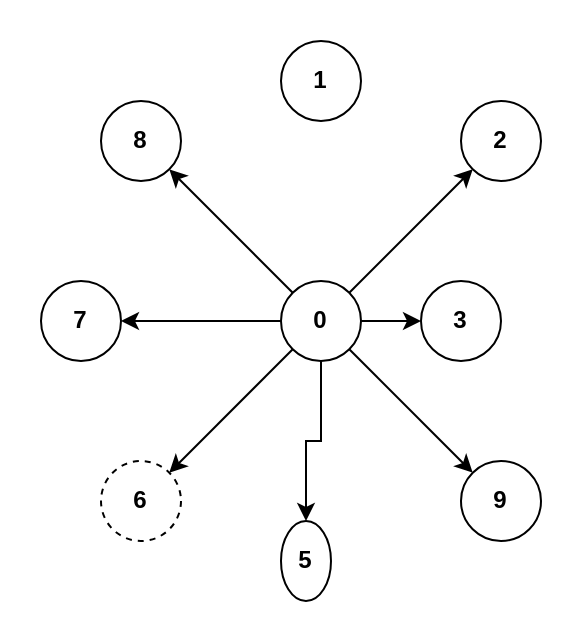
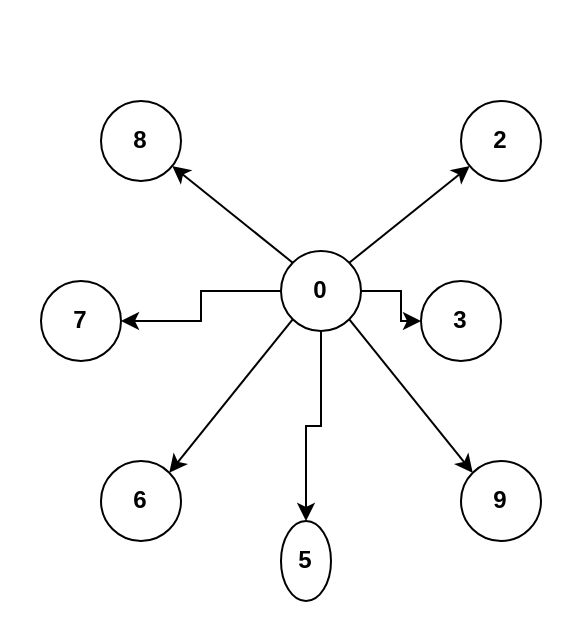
node "1": removed
node "0": moved (321, 321) -> (321, 291)
node "6": style dashed -> solid
